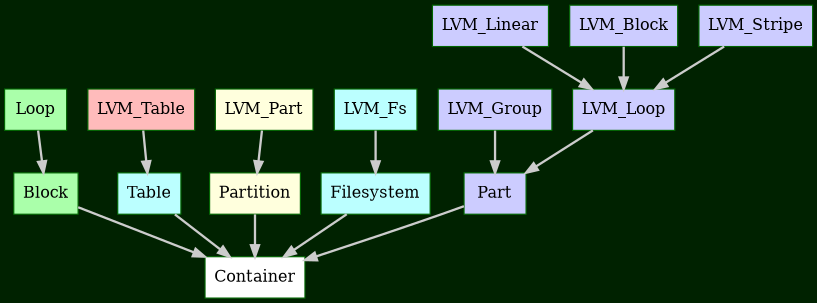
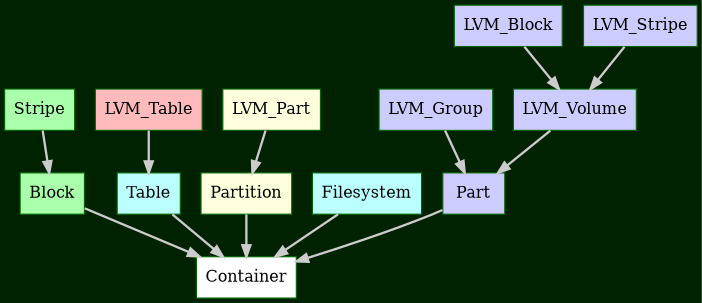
node "LVM_Linear": removed
node "Loop": label "Loop" -> "Stripe"
node "LVM_Fs": removed
node "LVM_Loop": label "LVM_Loop" -> "LVM_Volume"
